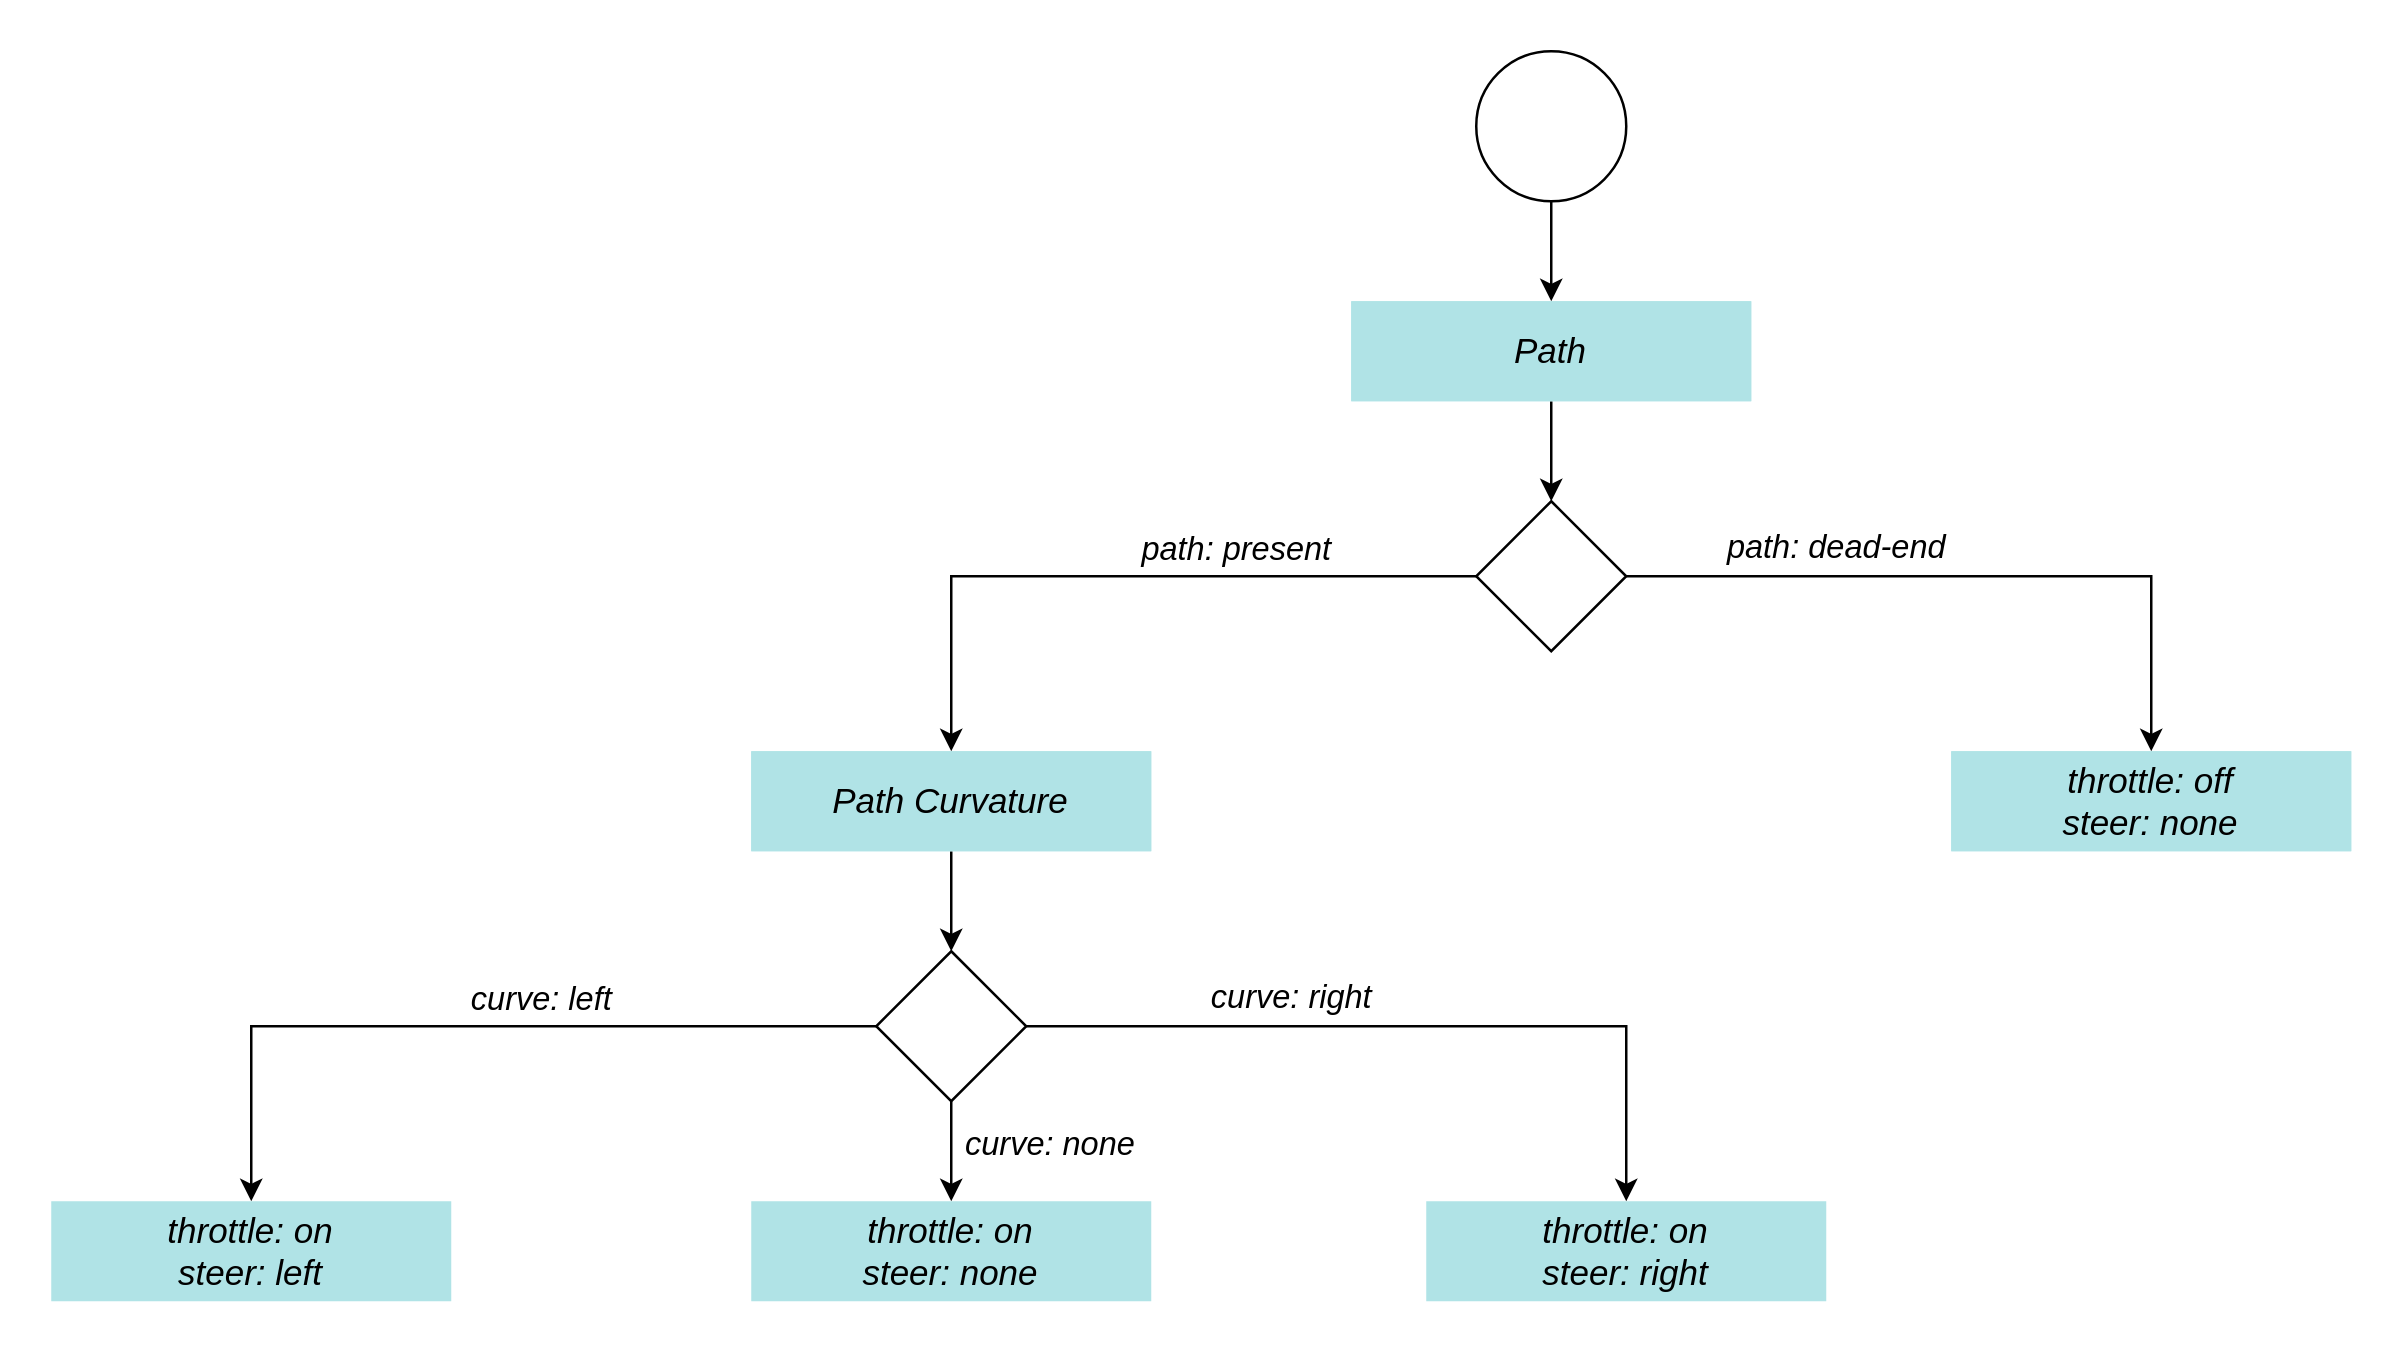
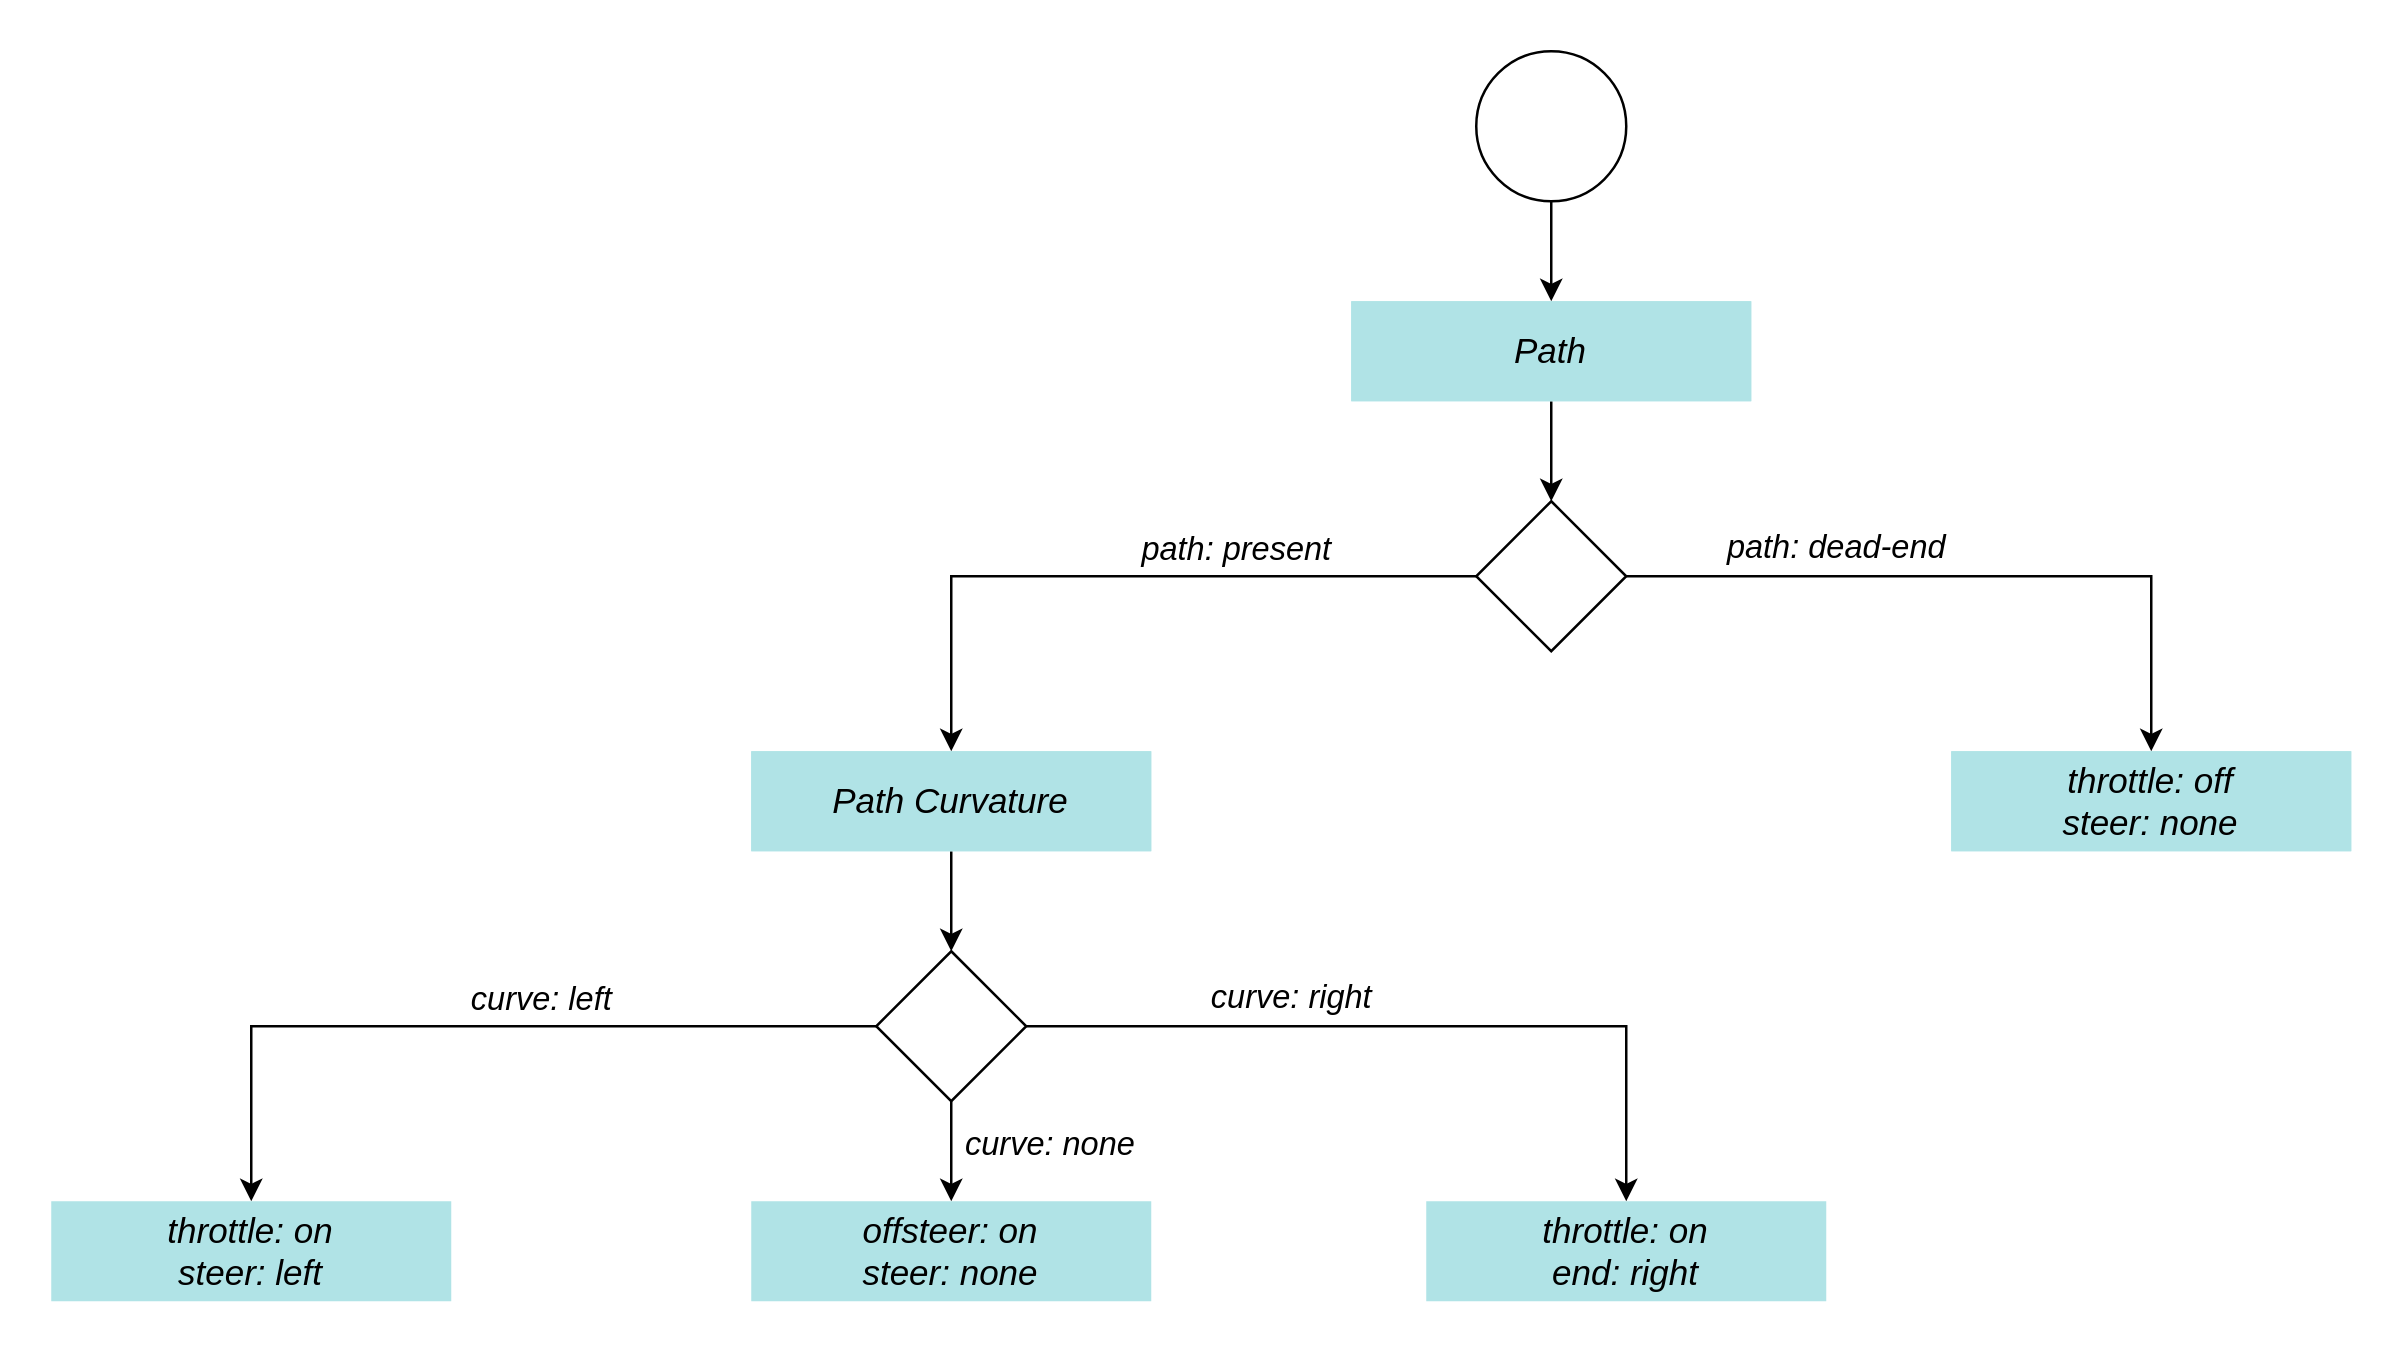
node "throttle: onsteer: none": label "throttle: onsteer: none" -> "offsteer: onsteer: none"
node "throttle: onsteer: right": label "throttle: onsteer: right" -> "throttle: onend: right"
